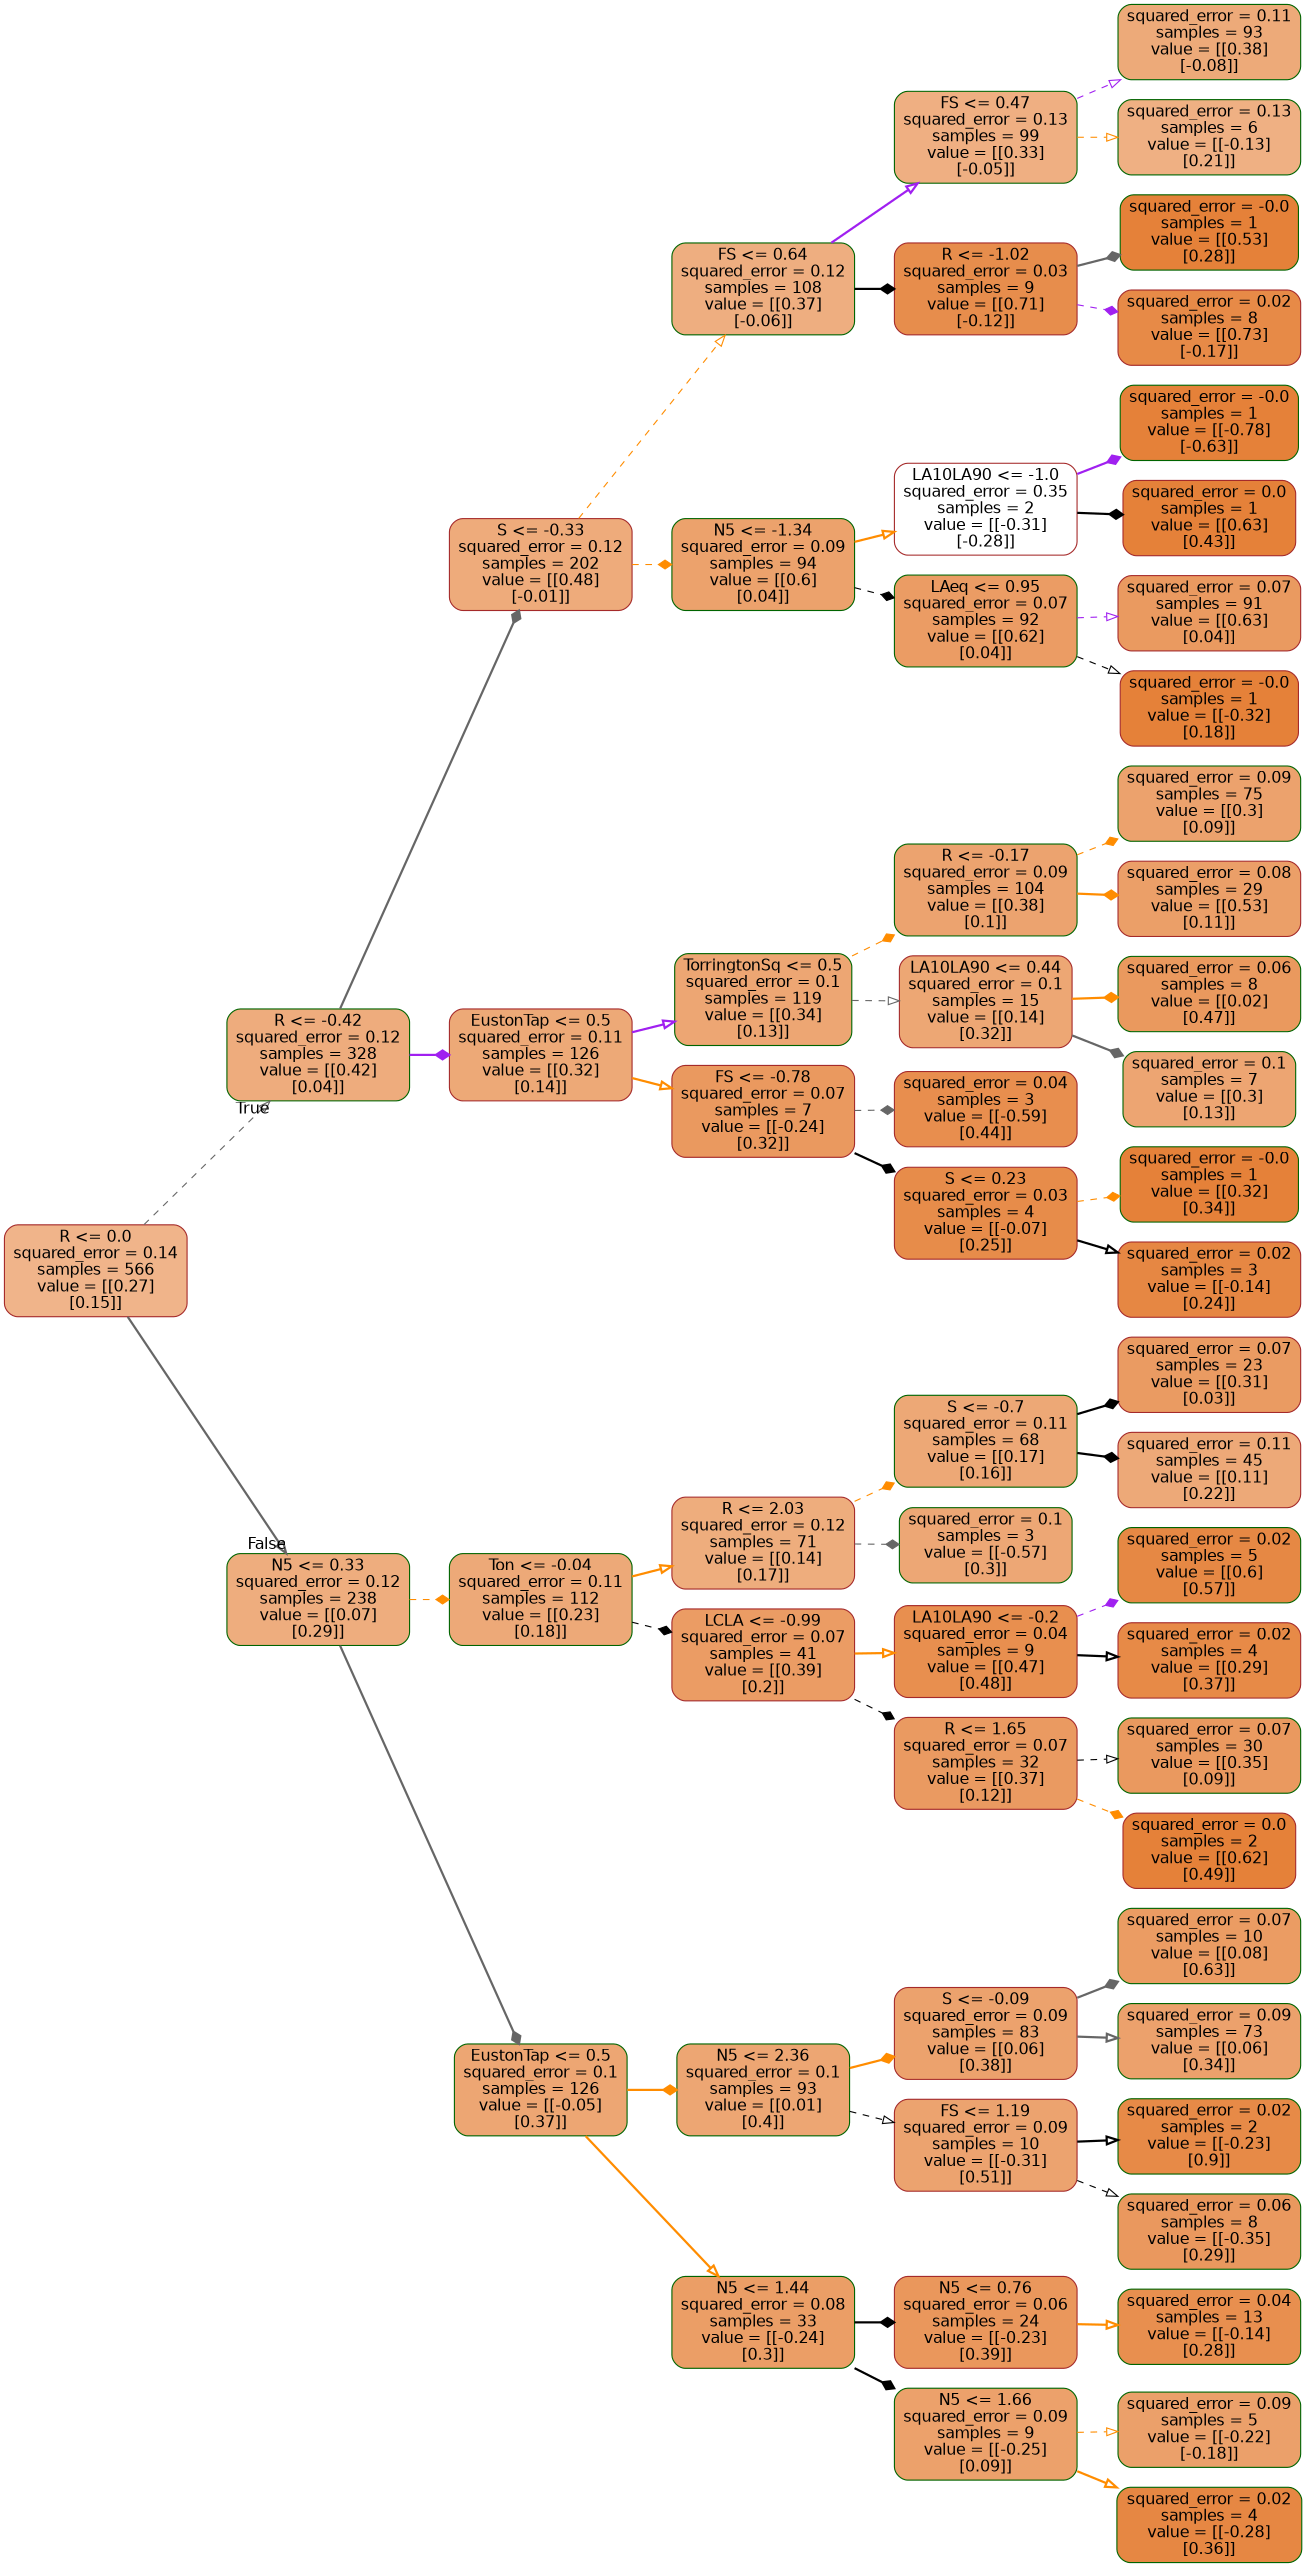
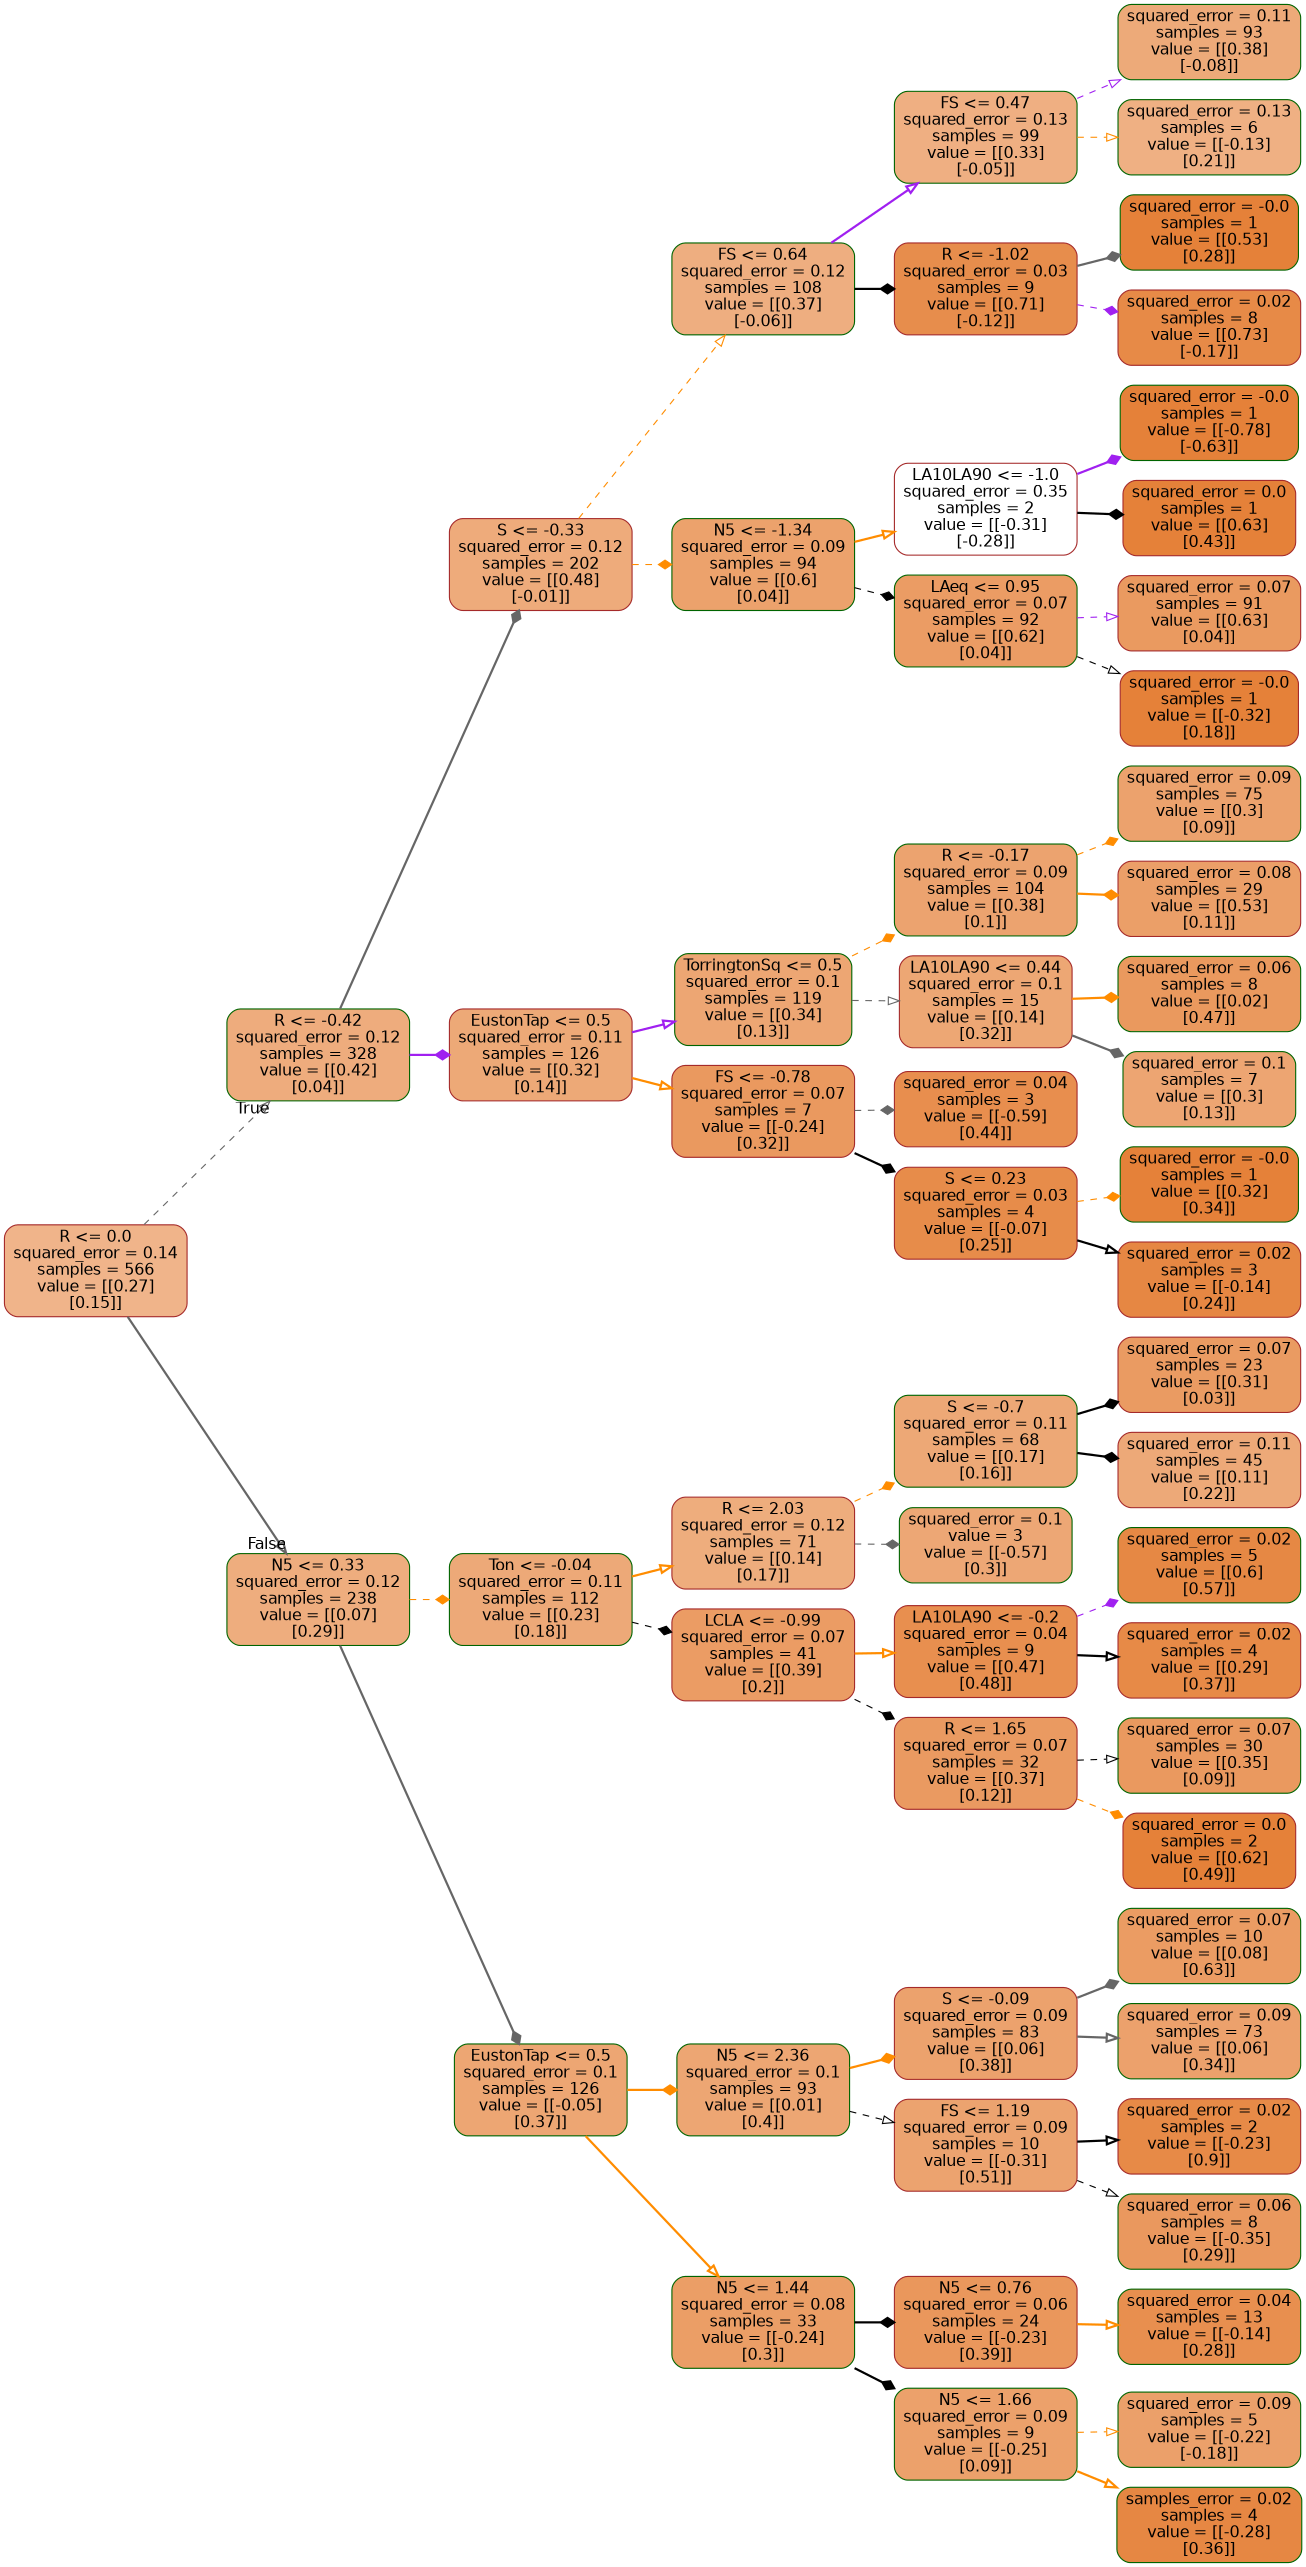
node "squared_error = 0.1 samples = 3 value = [[-0.57] [0.3]]": label "squared_error = 0.1 samples = 3 value = [[-0.57] [0.3]]" -> "squared_error = 0.1 value = 3 value = [[-0.57] [0.3]]"
node "squared_error = 0.02 samples = 2 value = [[-0.23] [0.9]]": color darkgreen -> brown
node "squared_error = 0.02 samples = 4 value = [[-0.28] [0.36]]": label "squared_error = 0.02 samples = 4 value = [[-0.28] [0.36]]" -> "samples_error = 0.02 samples = 4 value = [[-0.28] [0.36]]"
